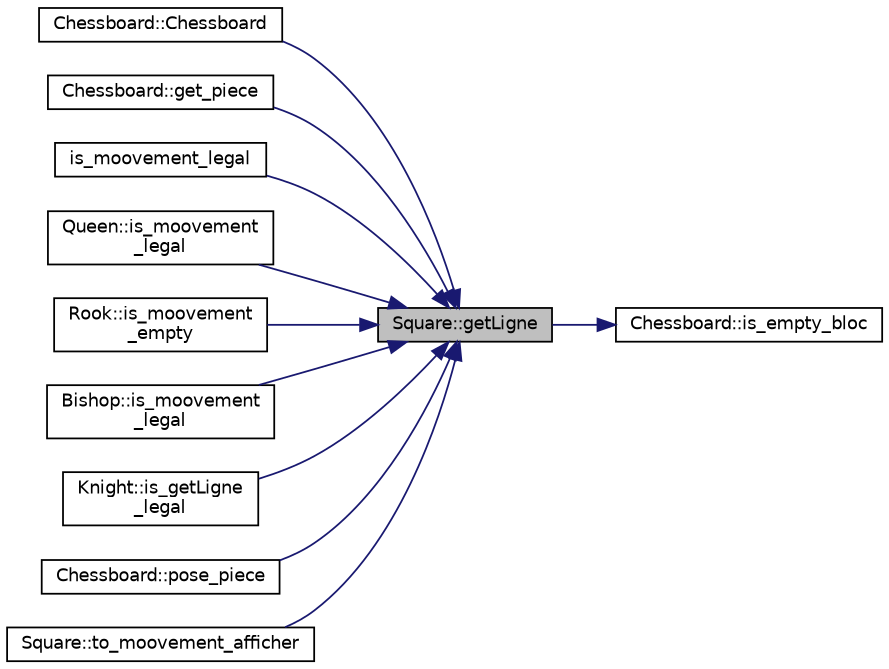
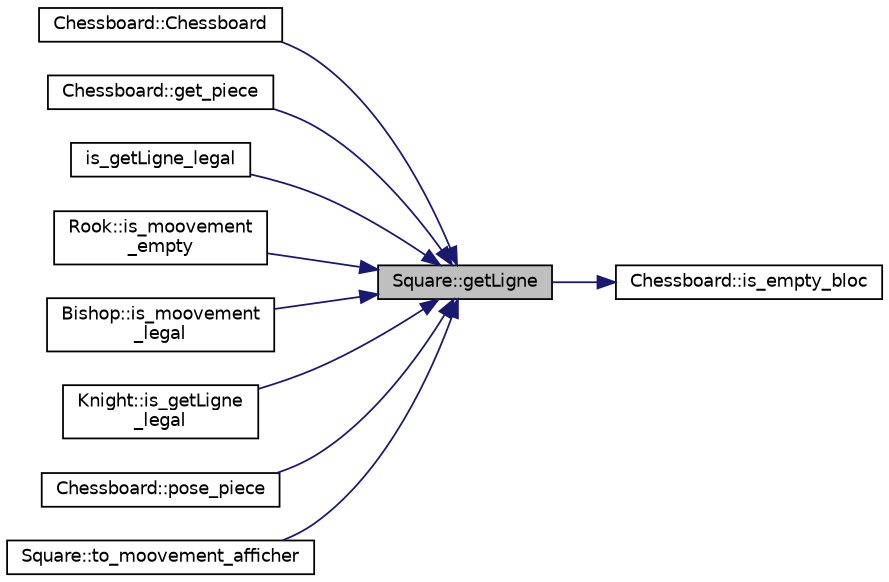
node "is_moovement_legal": label "is_moovement_legal" -> "is_getLigne_legal"
node "Queen::is_moovement _legal": removed
